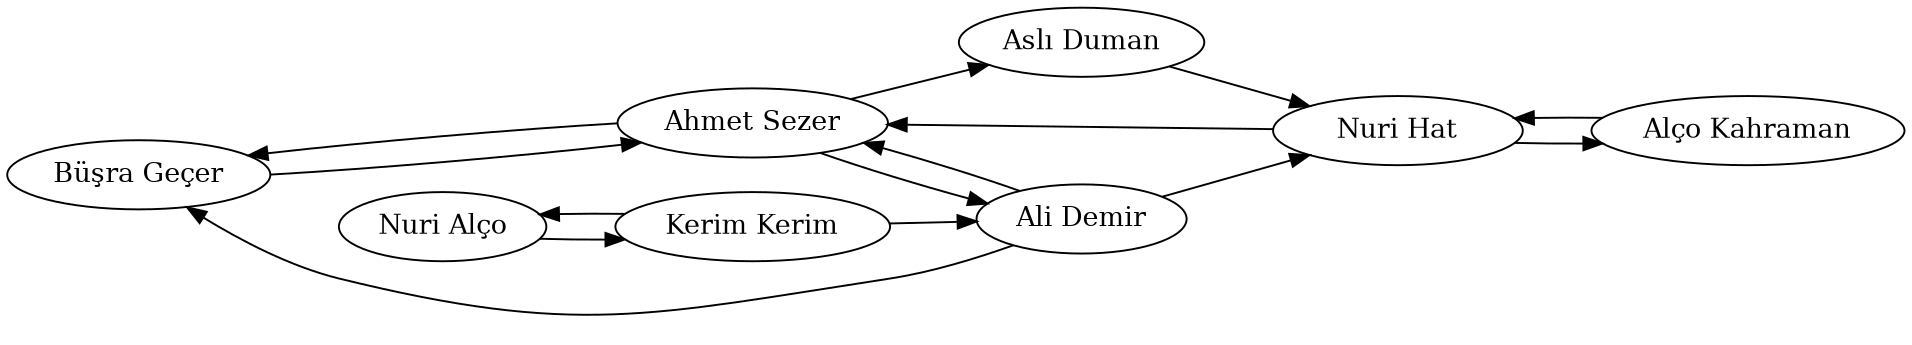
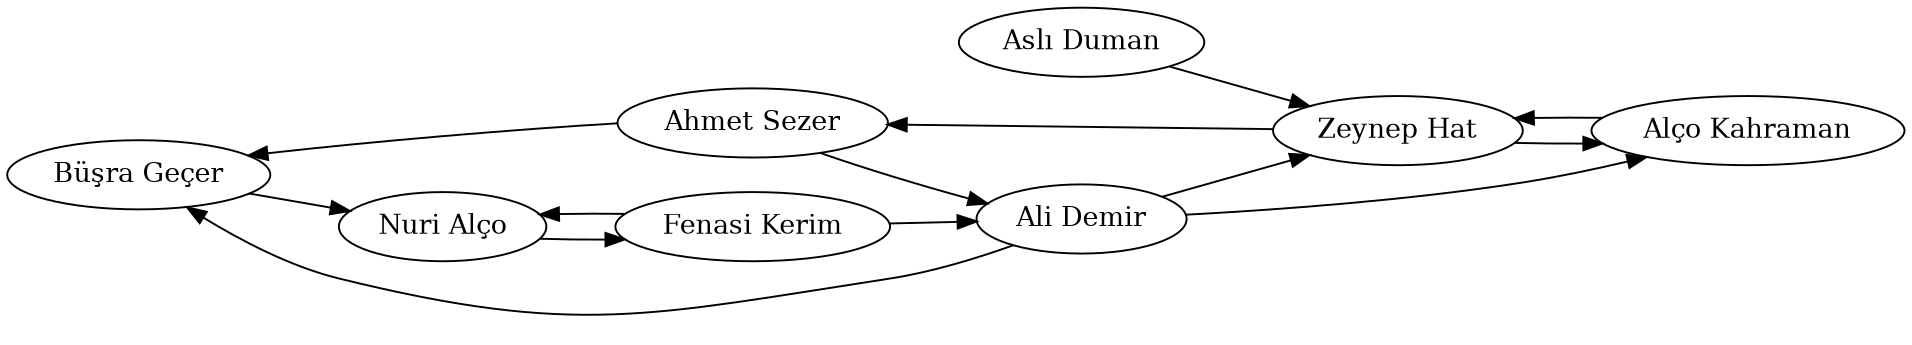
edge "Ahmet Sezer" -> "Aslı Duman": removed
node "Nuri Hat": label "Nuri Hat" -> "Zeynep Hat"
edge "Büşra Geçer" -> "Ahmet Sezer": now "Büşra Geçer" -> "Nuri Alço"
edge "Ali Demir" -> "Ahmet Sezer": now "Ali Demir" -> "Alço Kahraman"
node "Kerim Kerim": label "Kerim Kerim" -> "Fenasi Kerim"
